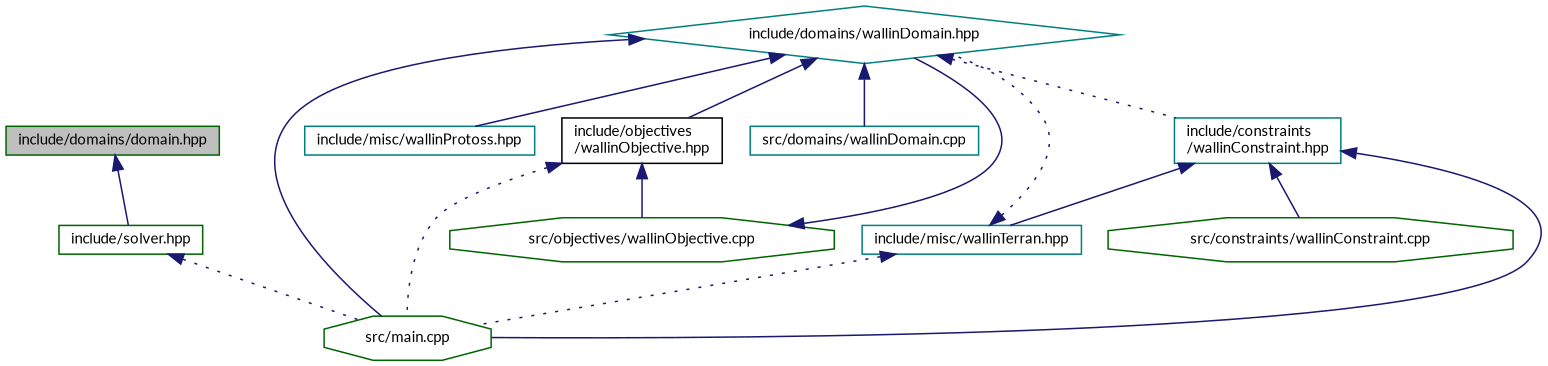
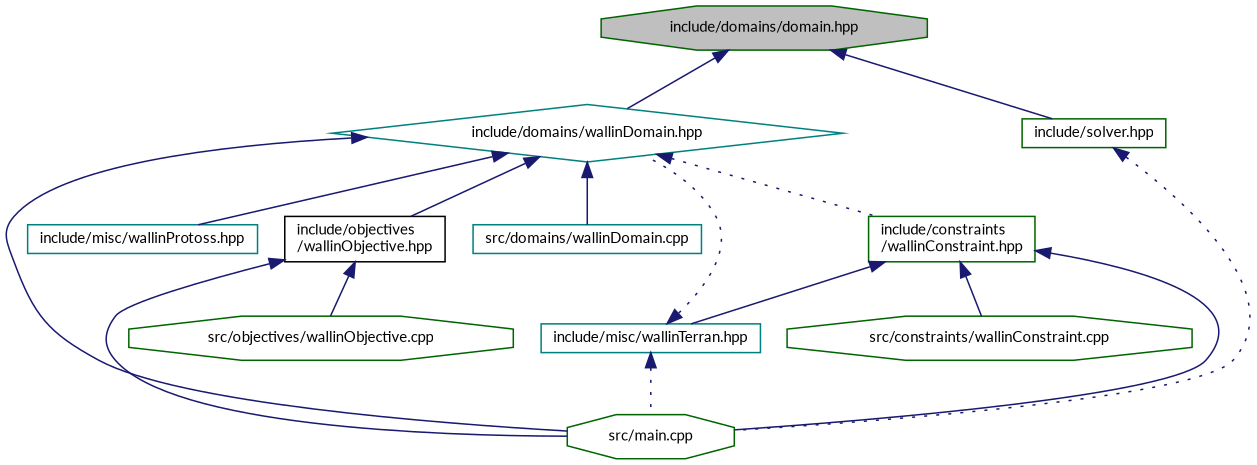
node "include/domains/domain.hpp": shape box -> octagon
node "include/constraints /wallinConstraint.hpp": color teal -> darkgreen
edge "include/domains/wallinDomain.hpp" -> "src/objectives/wallinObjective.cpp": now "include/domains/wallinDomain.hpp" -> "include/domains/domain.hpp"
edge "src/main.cpp" -> "include/objectives /wallinObjective.hpp": style dotted -> solid
